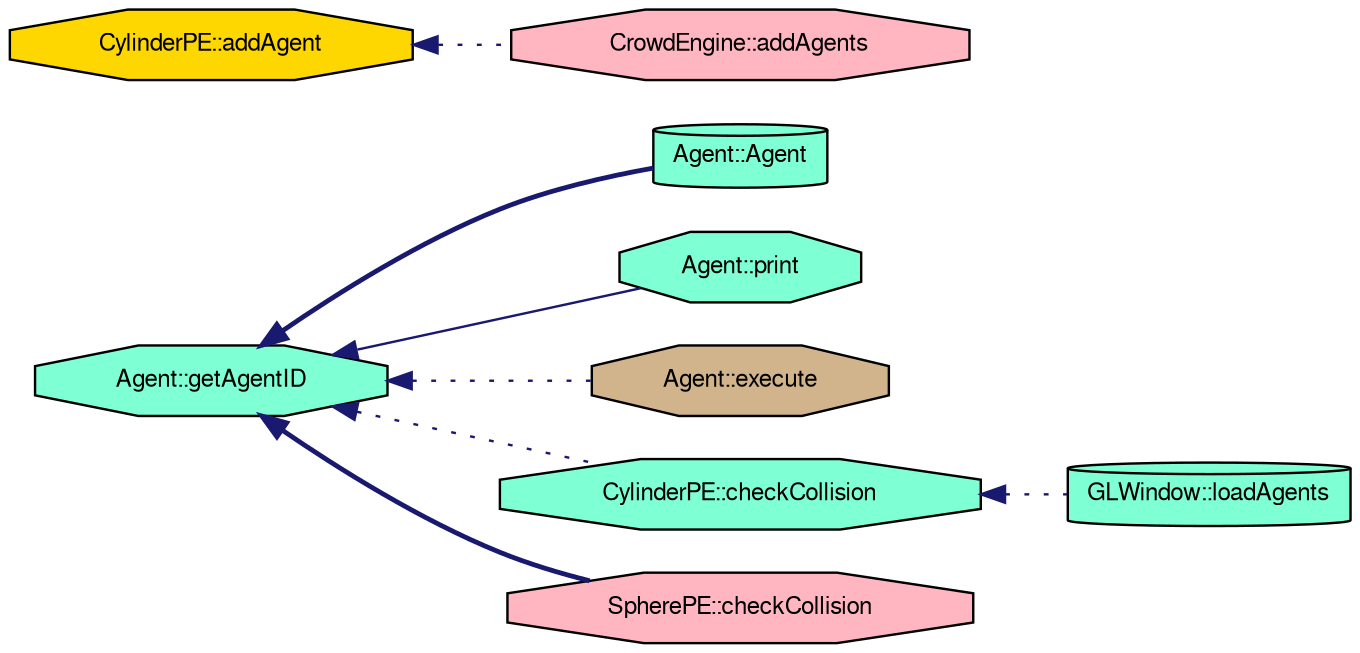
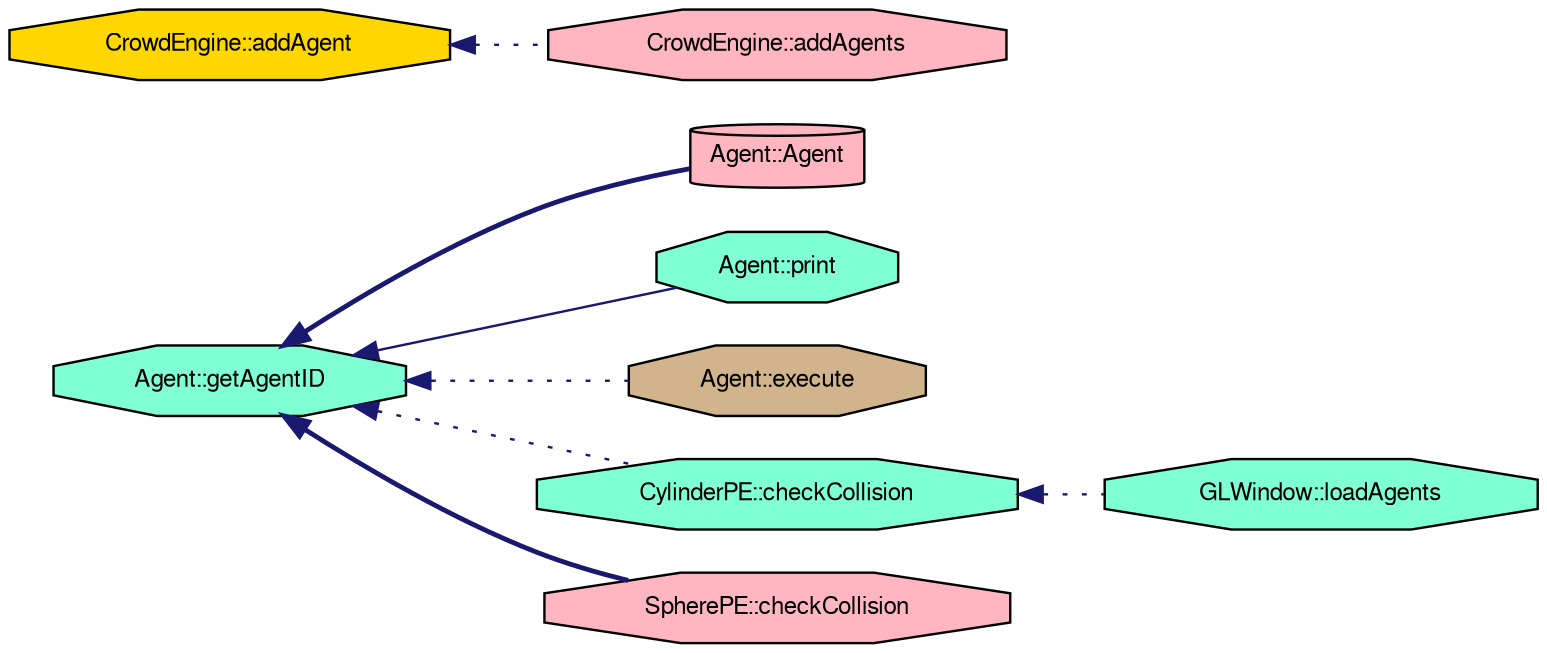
node "CylinderPE::addAgent": label "CylinderPE::addAgent" -> "CrowdEngine::addAgent"
node "Agent::Agent": fillcolor aquamarine -> lightpink
node "GLWindow::loadAgents": shape cylinder -> octagon
